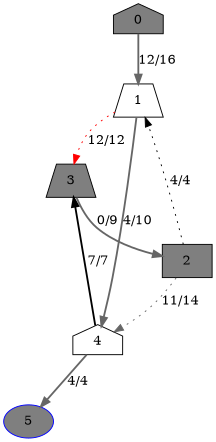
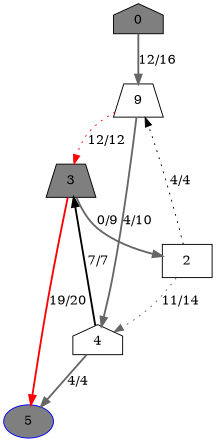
node "1": label "1" -> "9"
node "2": fillcolor grey50 -> grey100
edge "3" -> "5": added, label "19/20"
